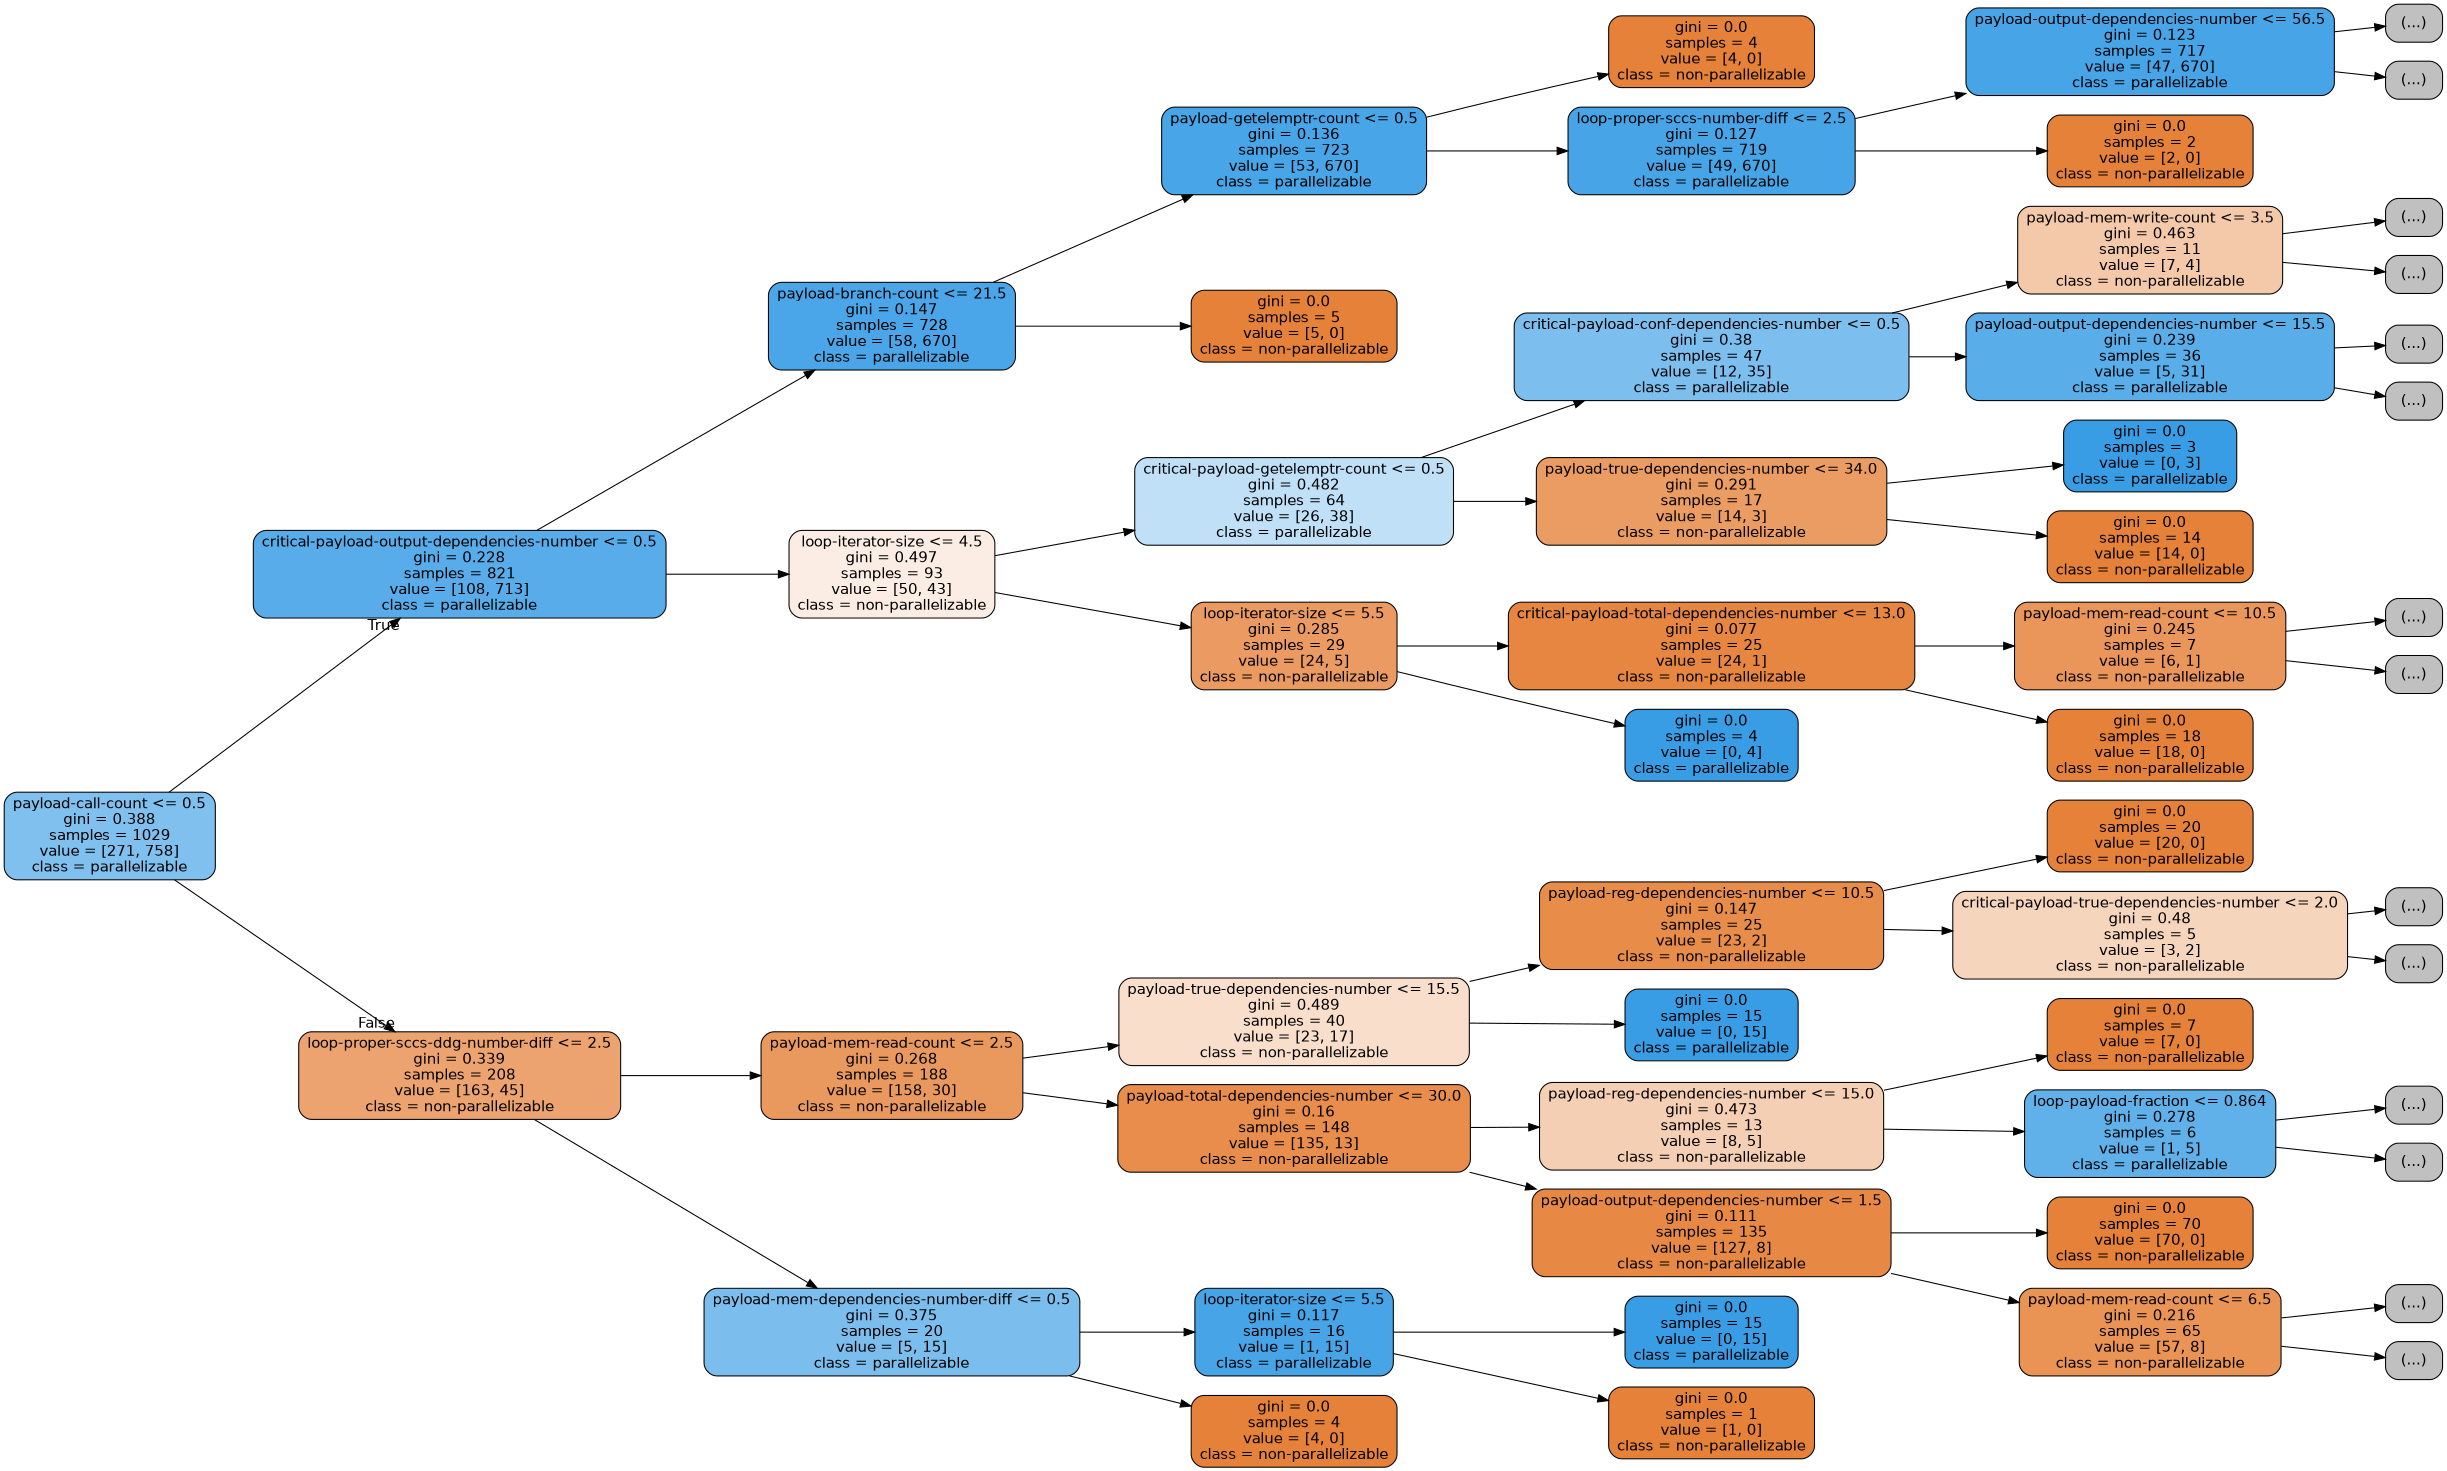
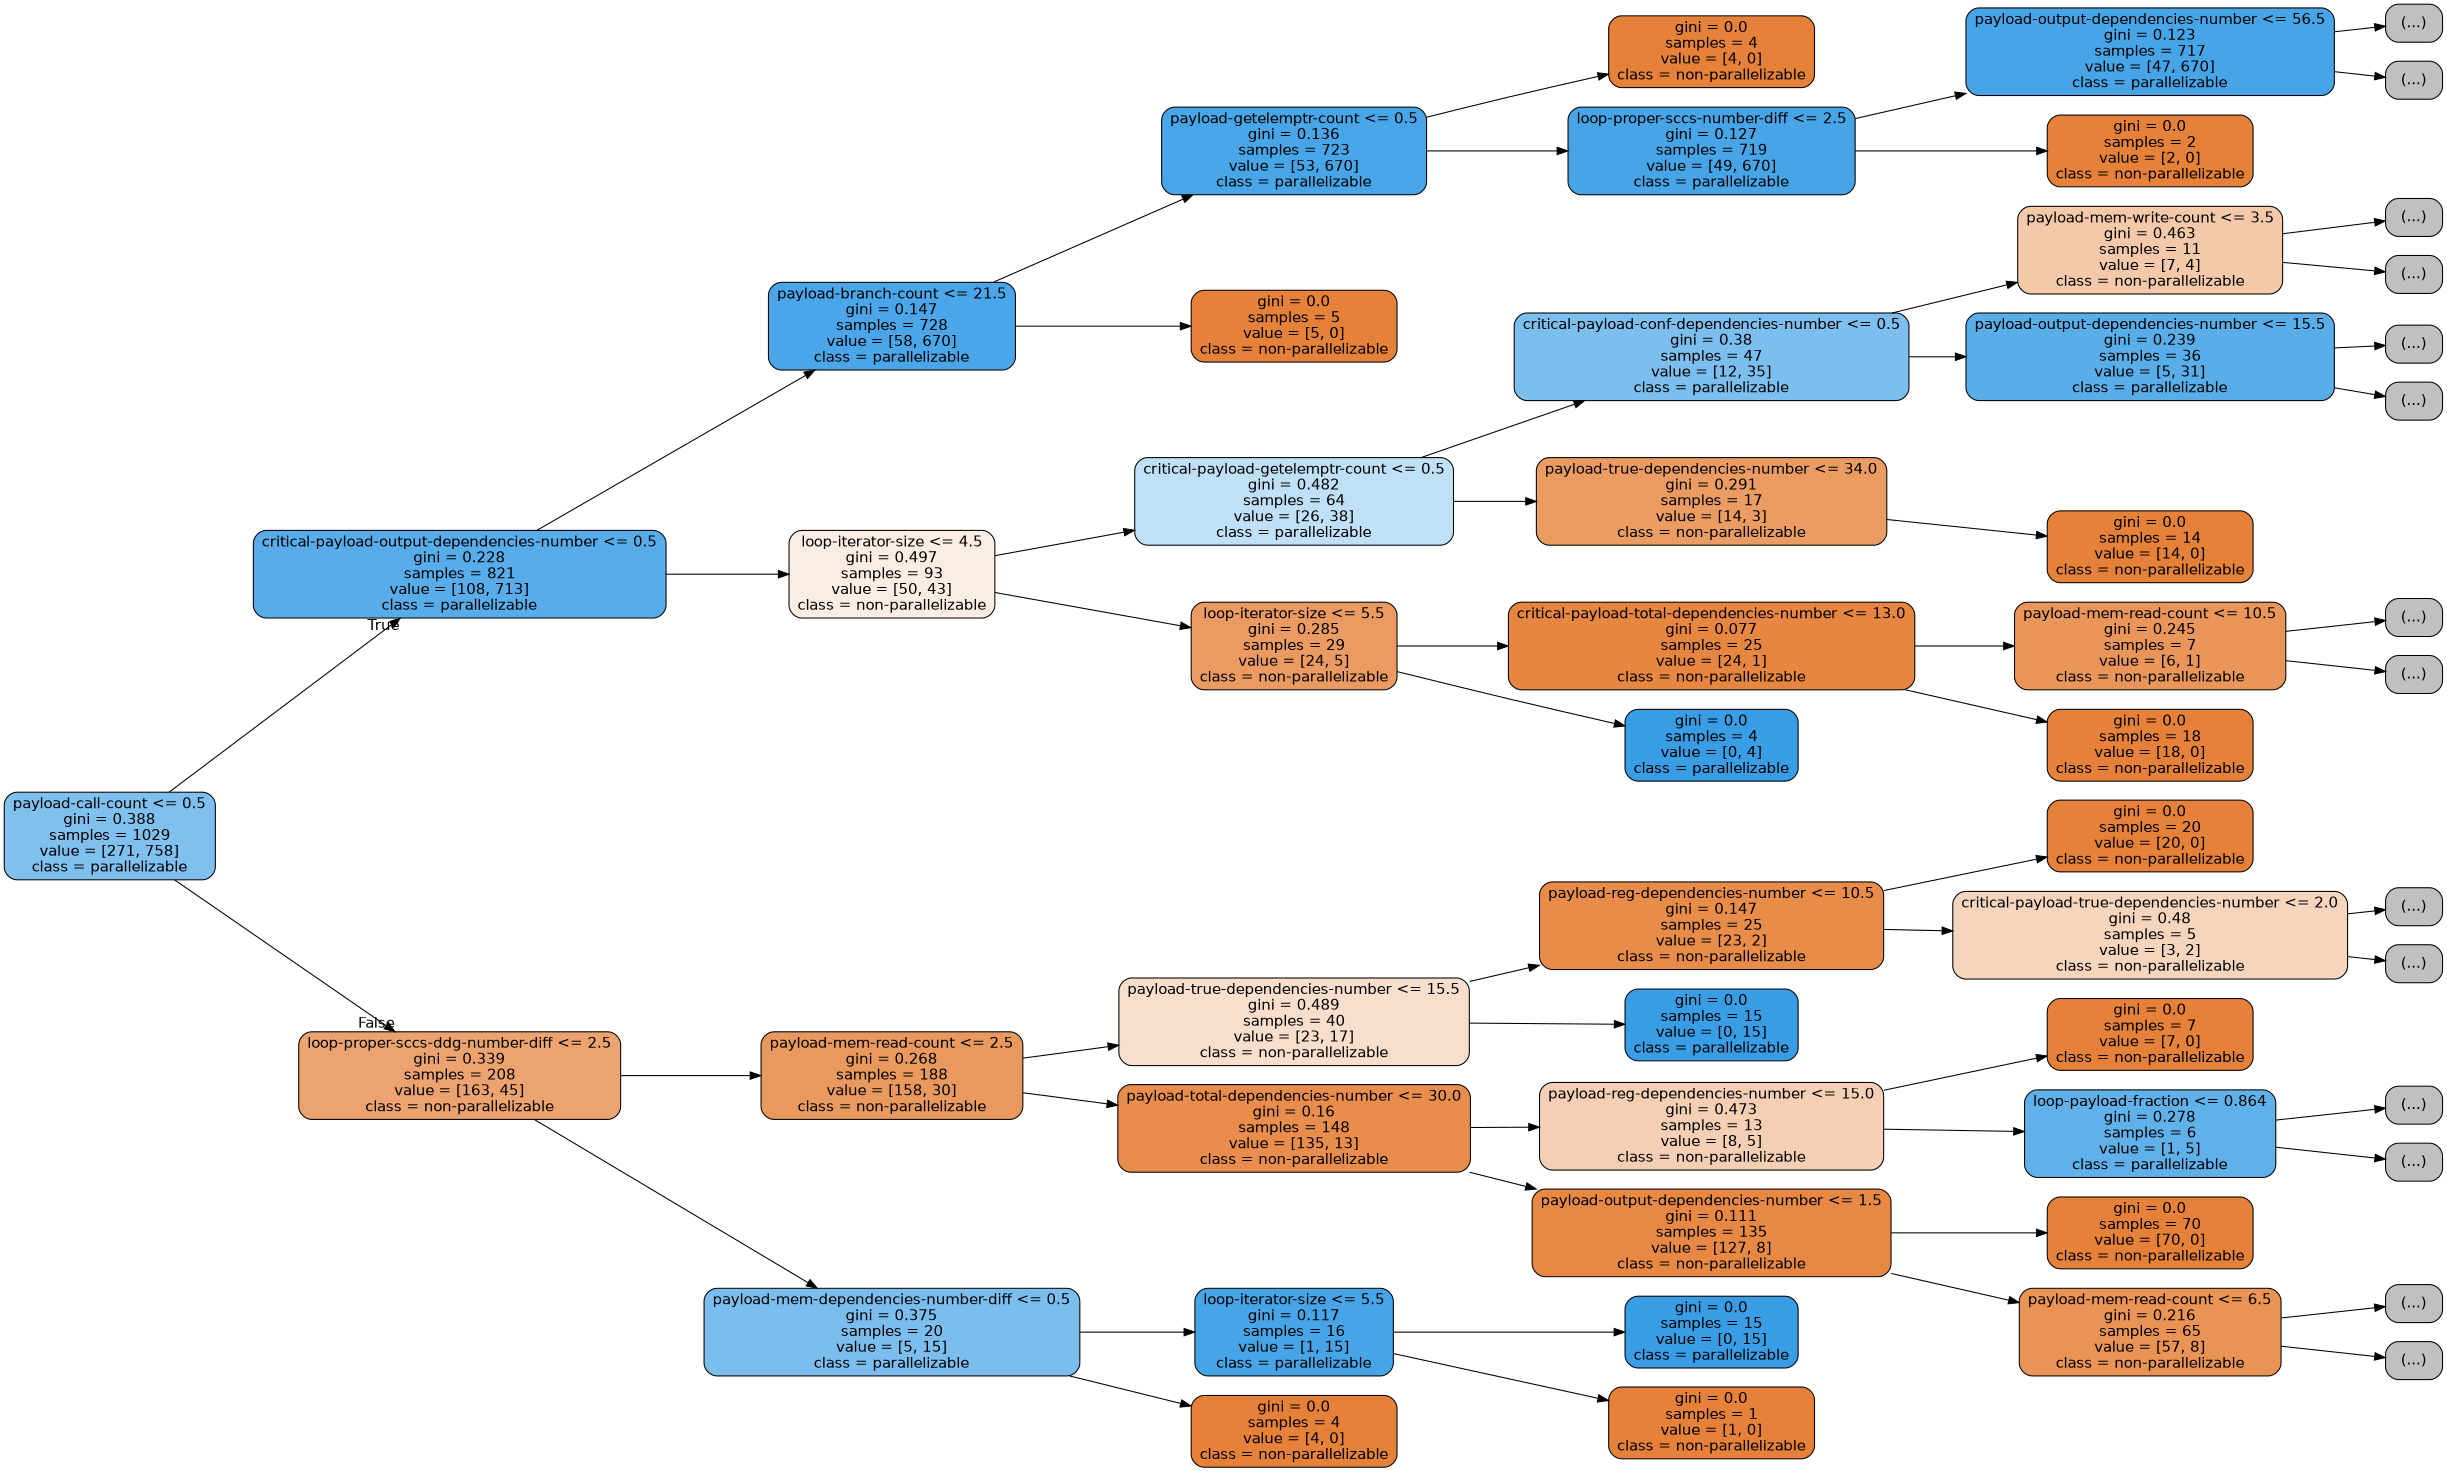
node "gini = 0.0 samples = 3 value = [0, 3] class = parallelizable": removed
